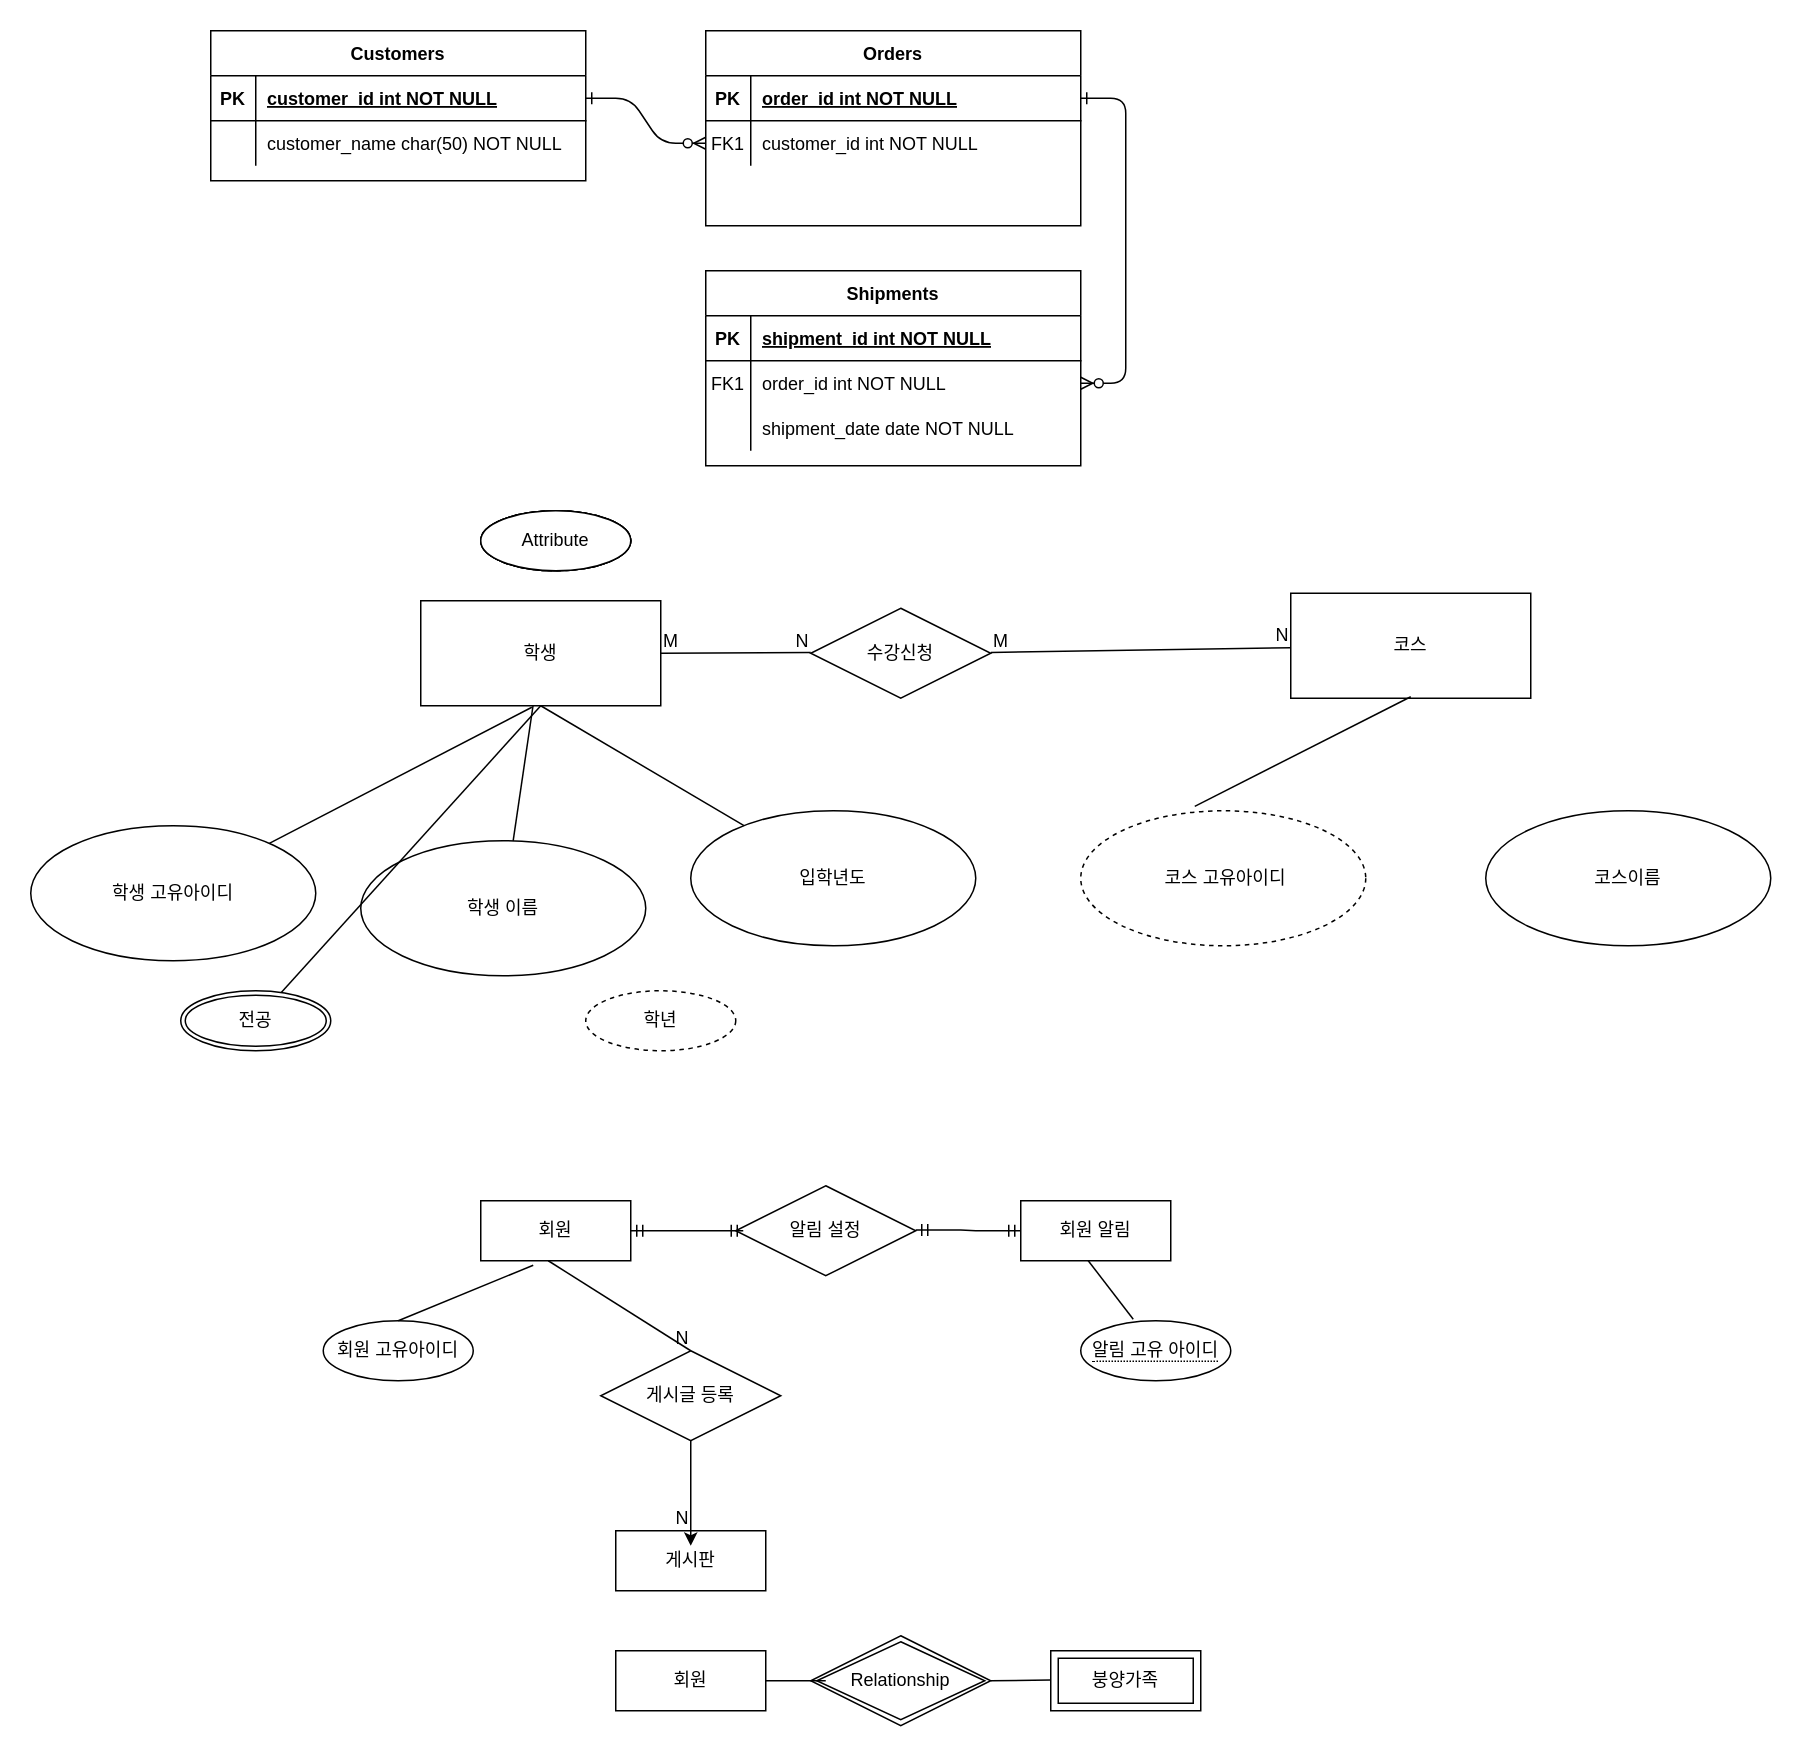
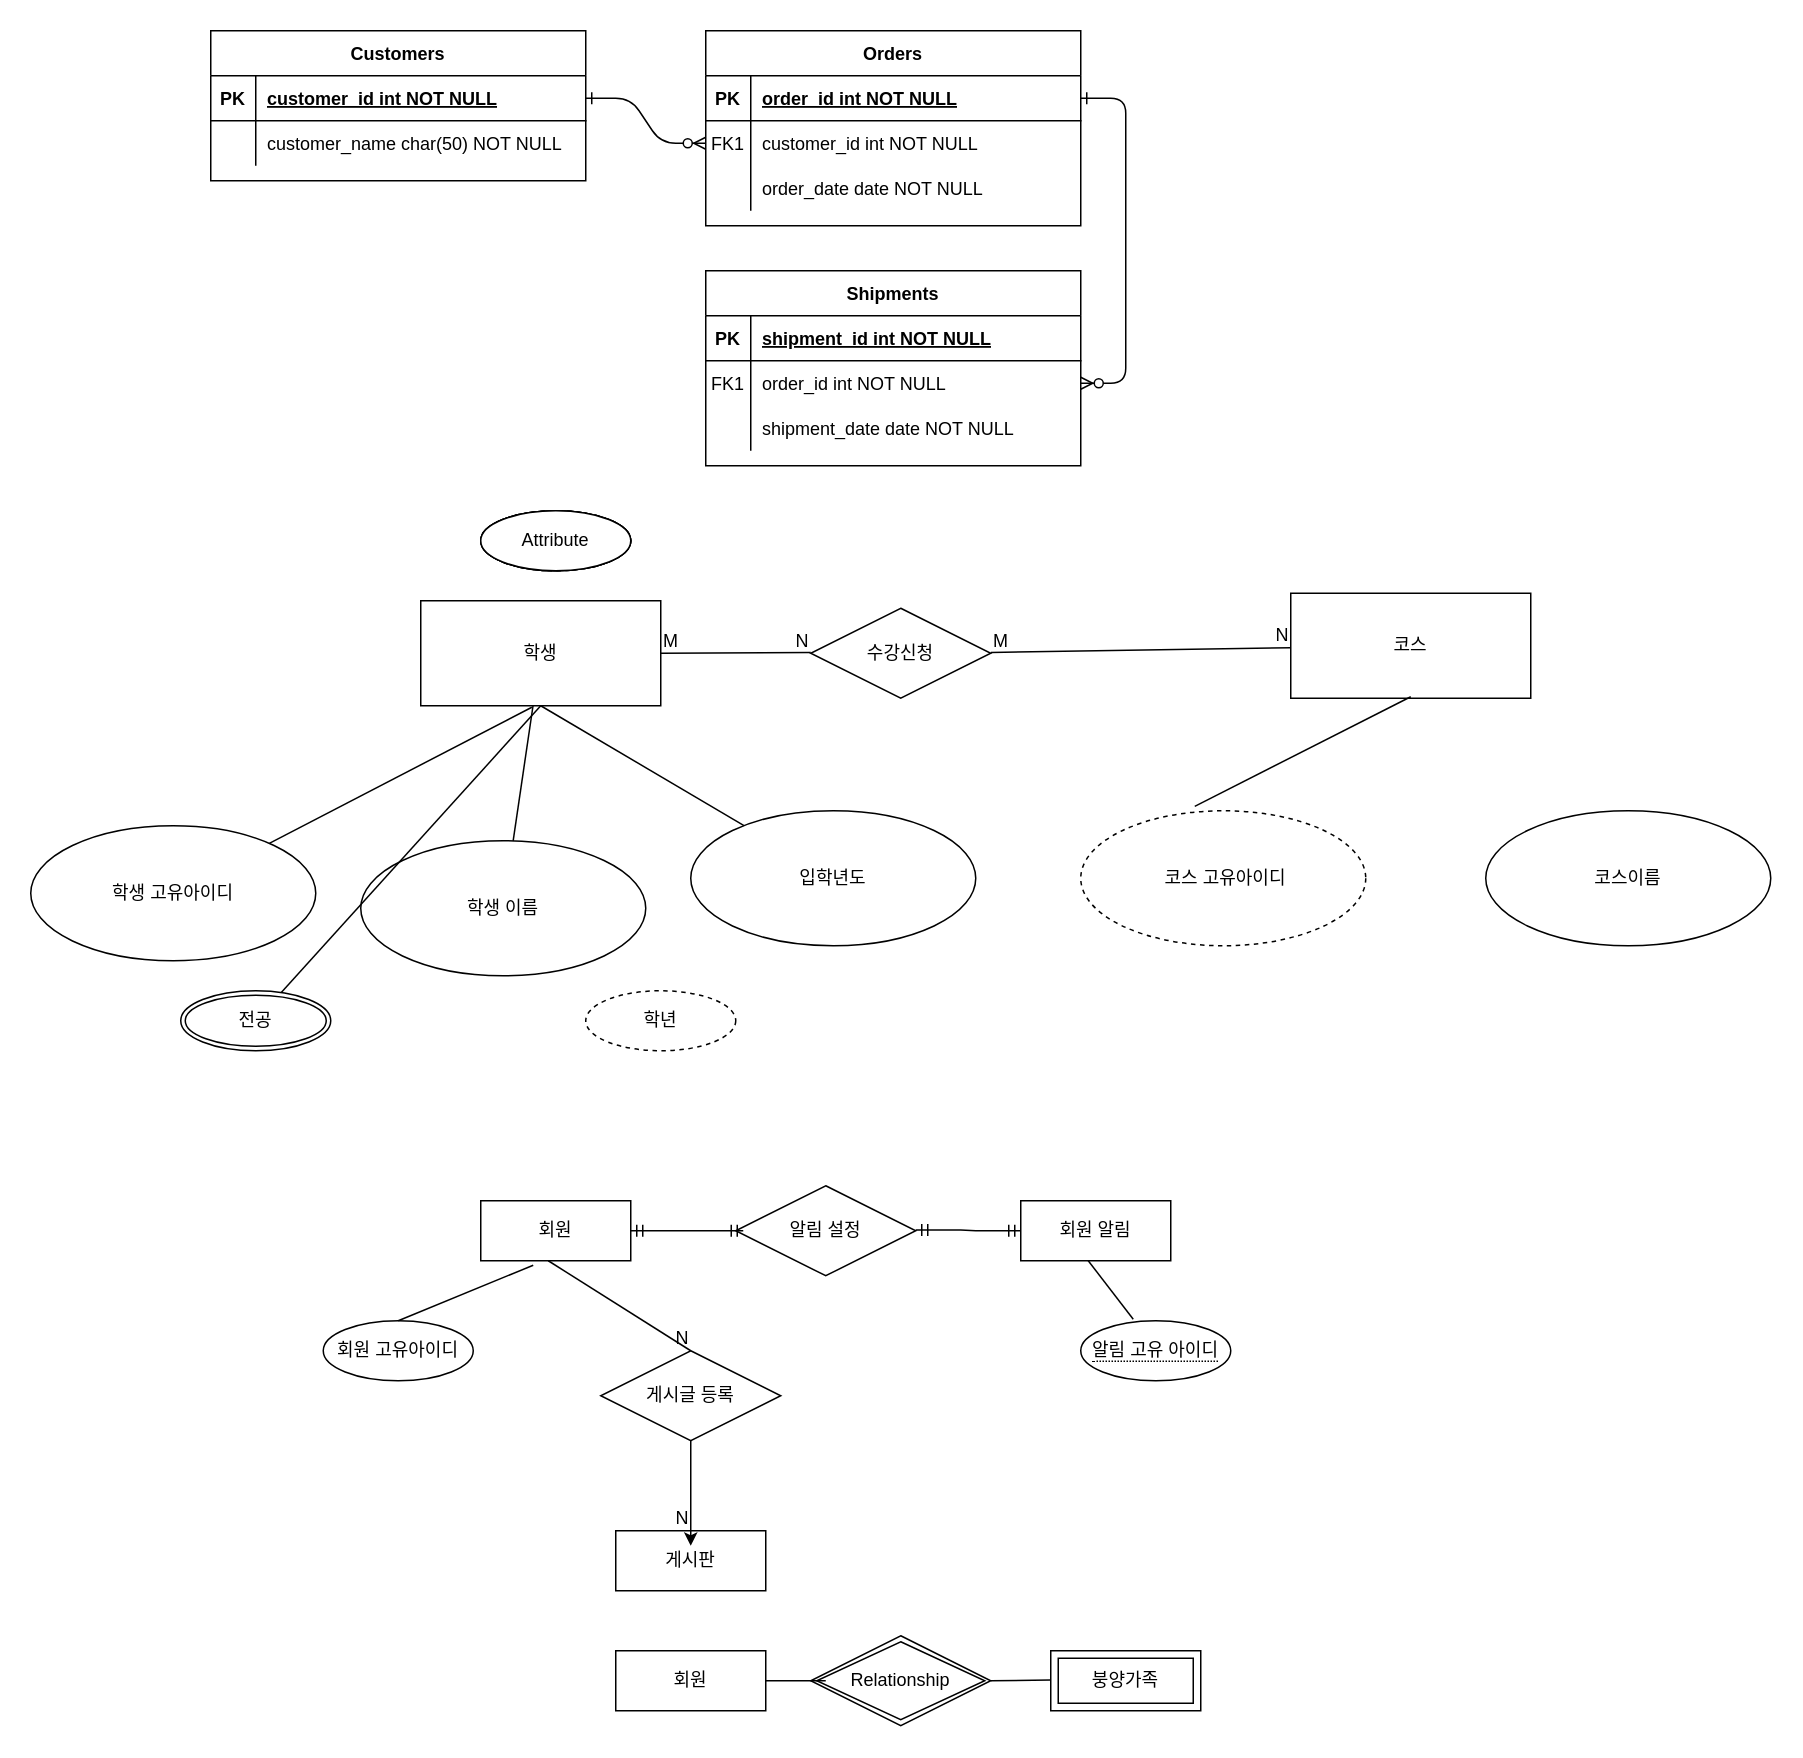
node "order_date date NOT NULL": added
